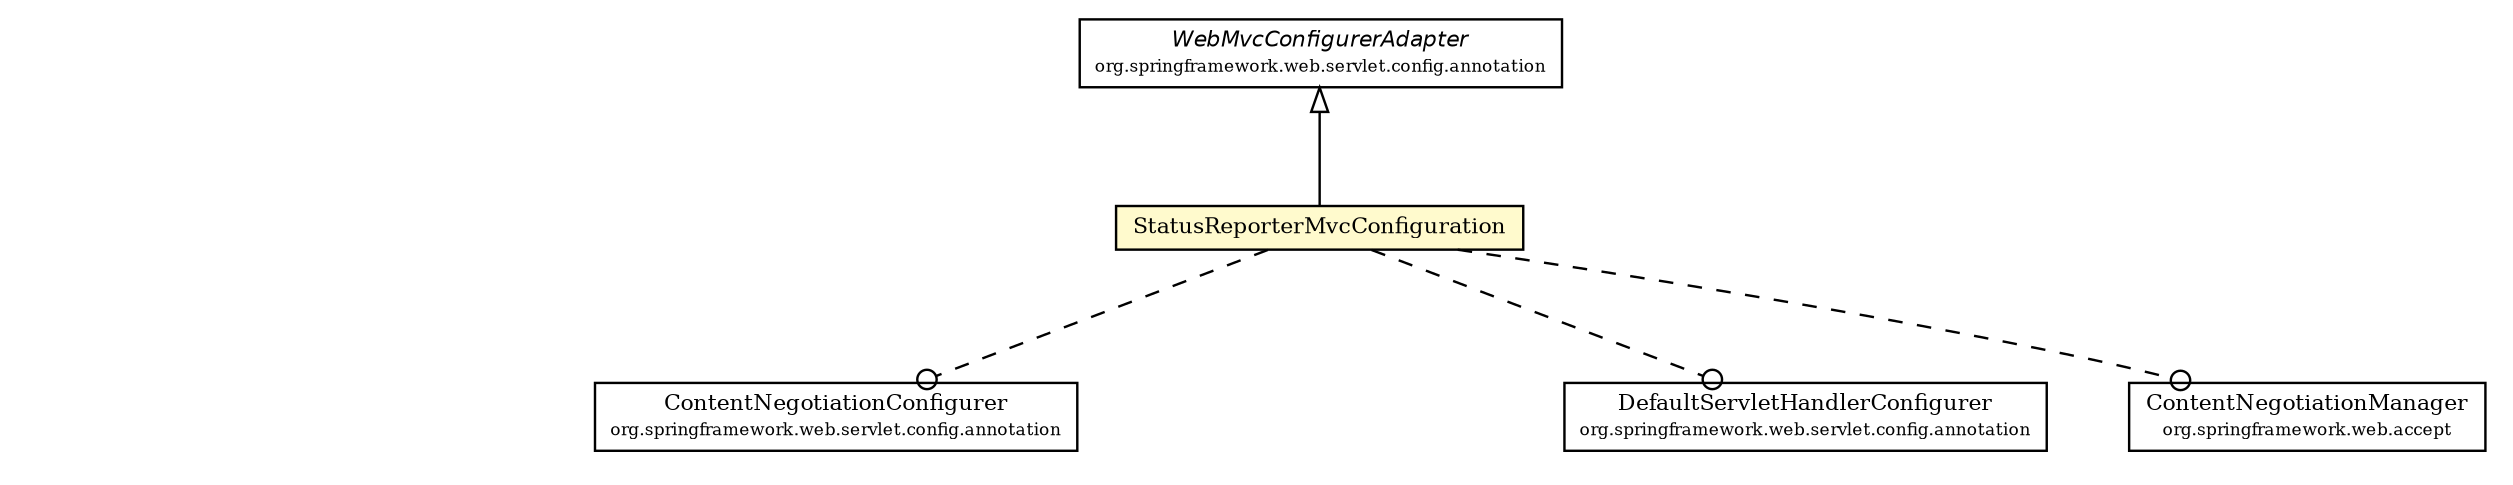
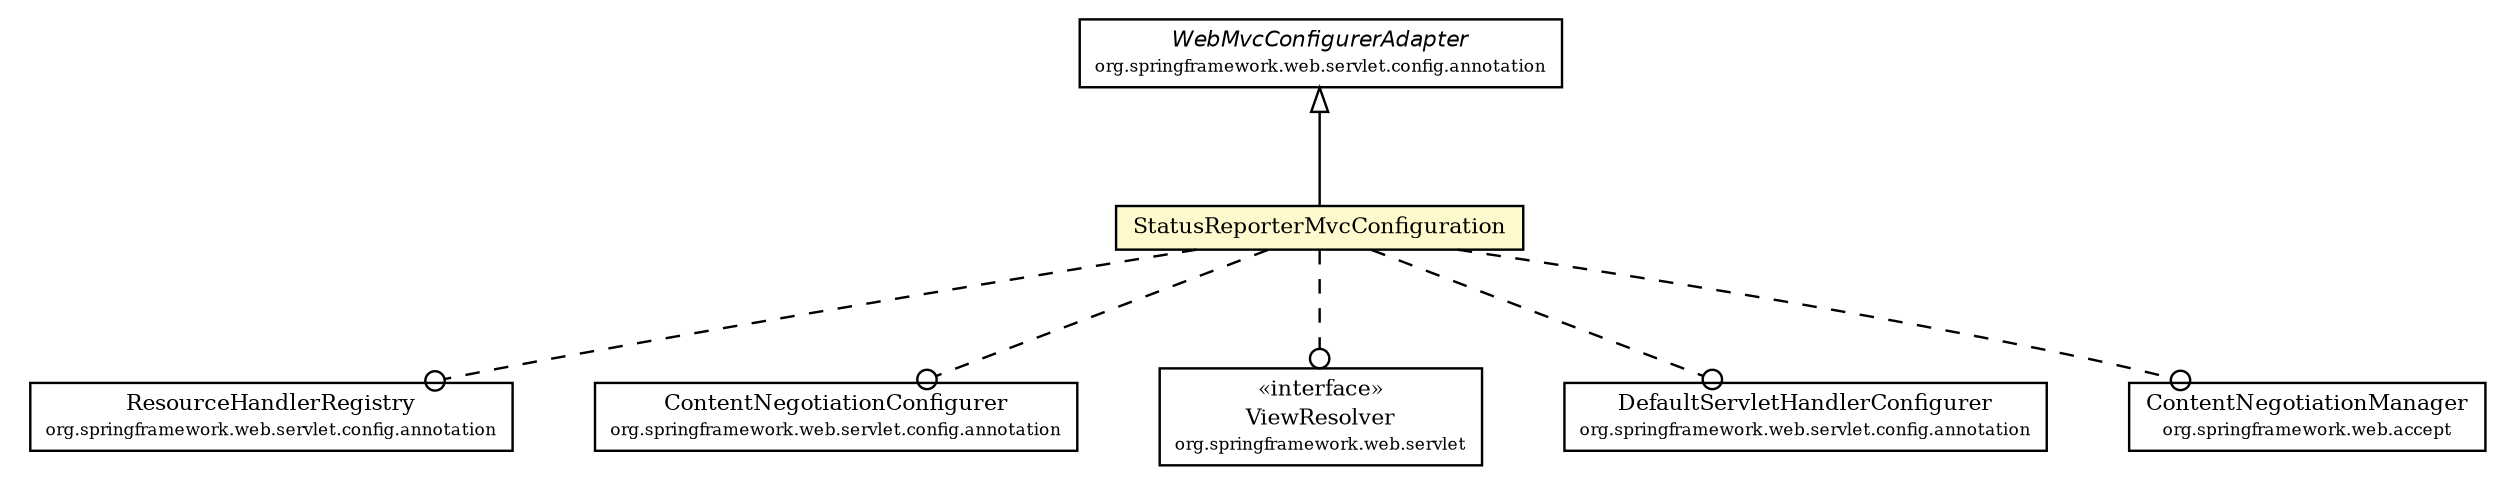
node "ResourceHandlerRegistry": added
node "ViewResolver": added
